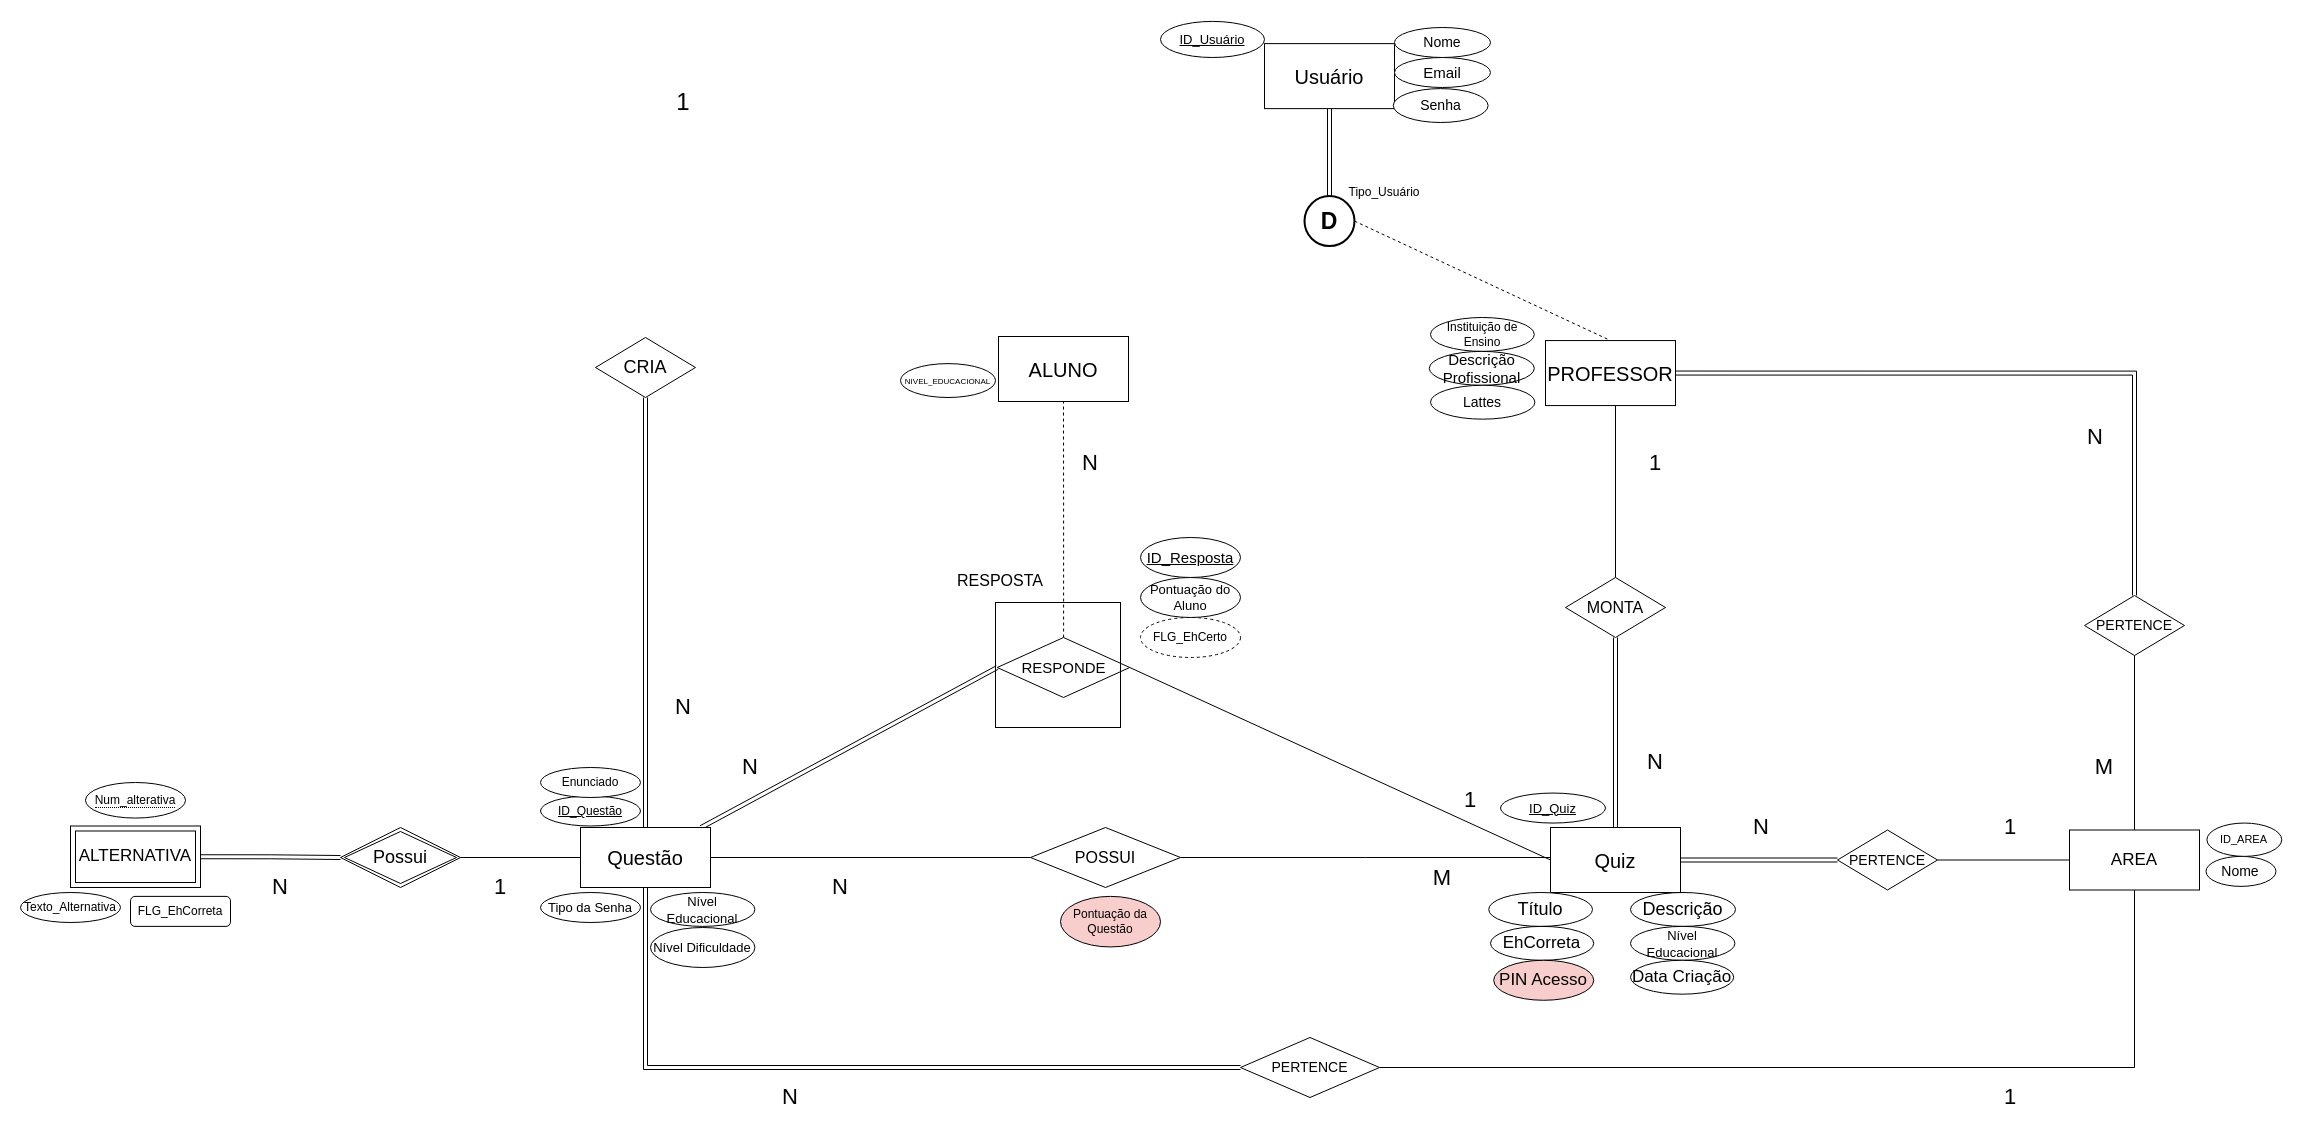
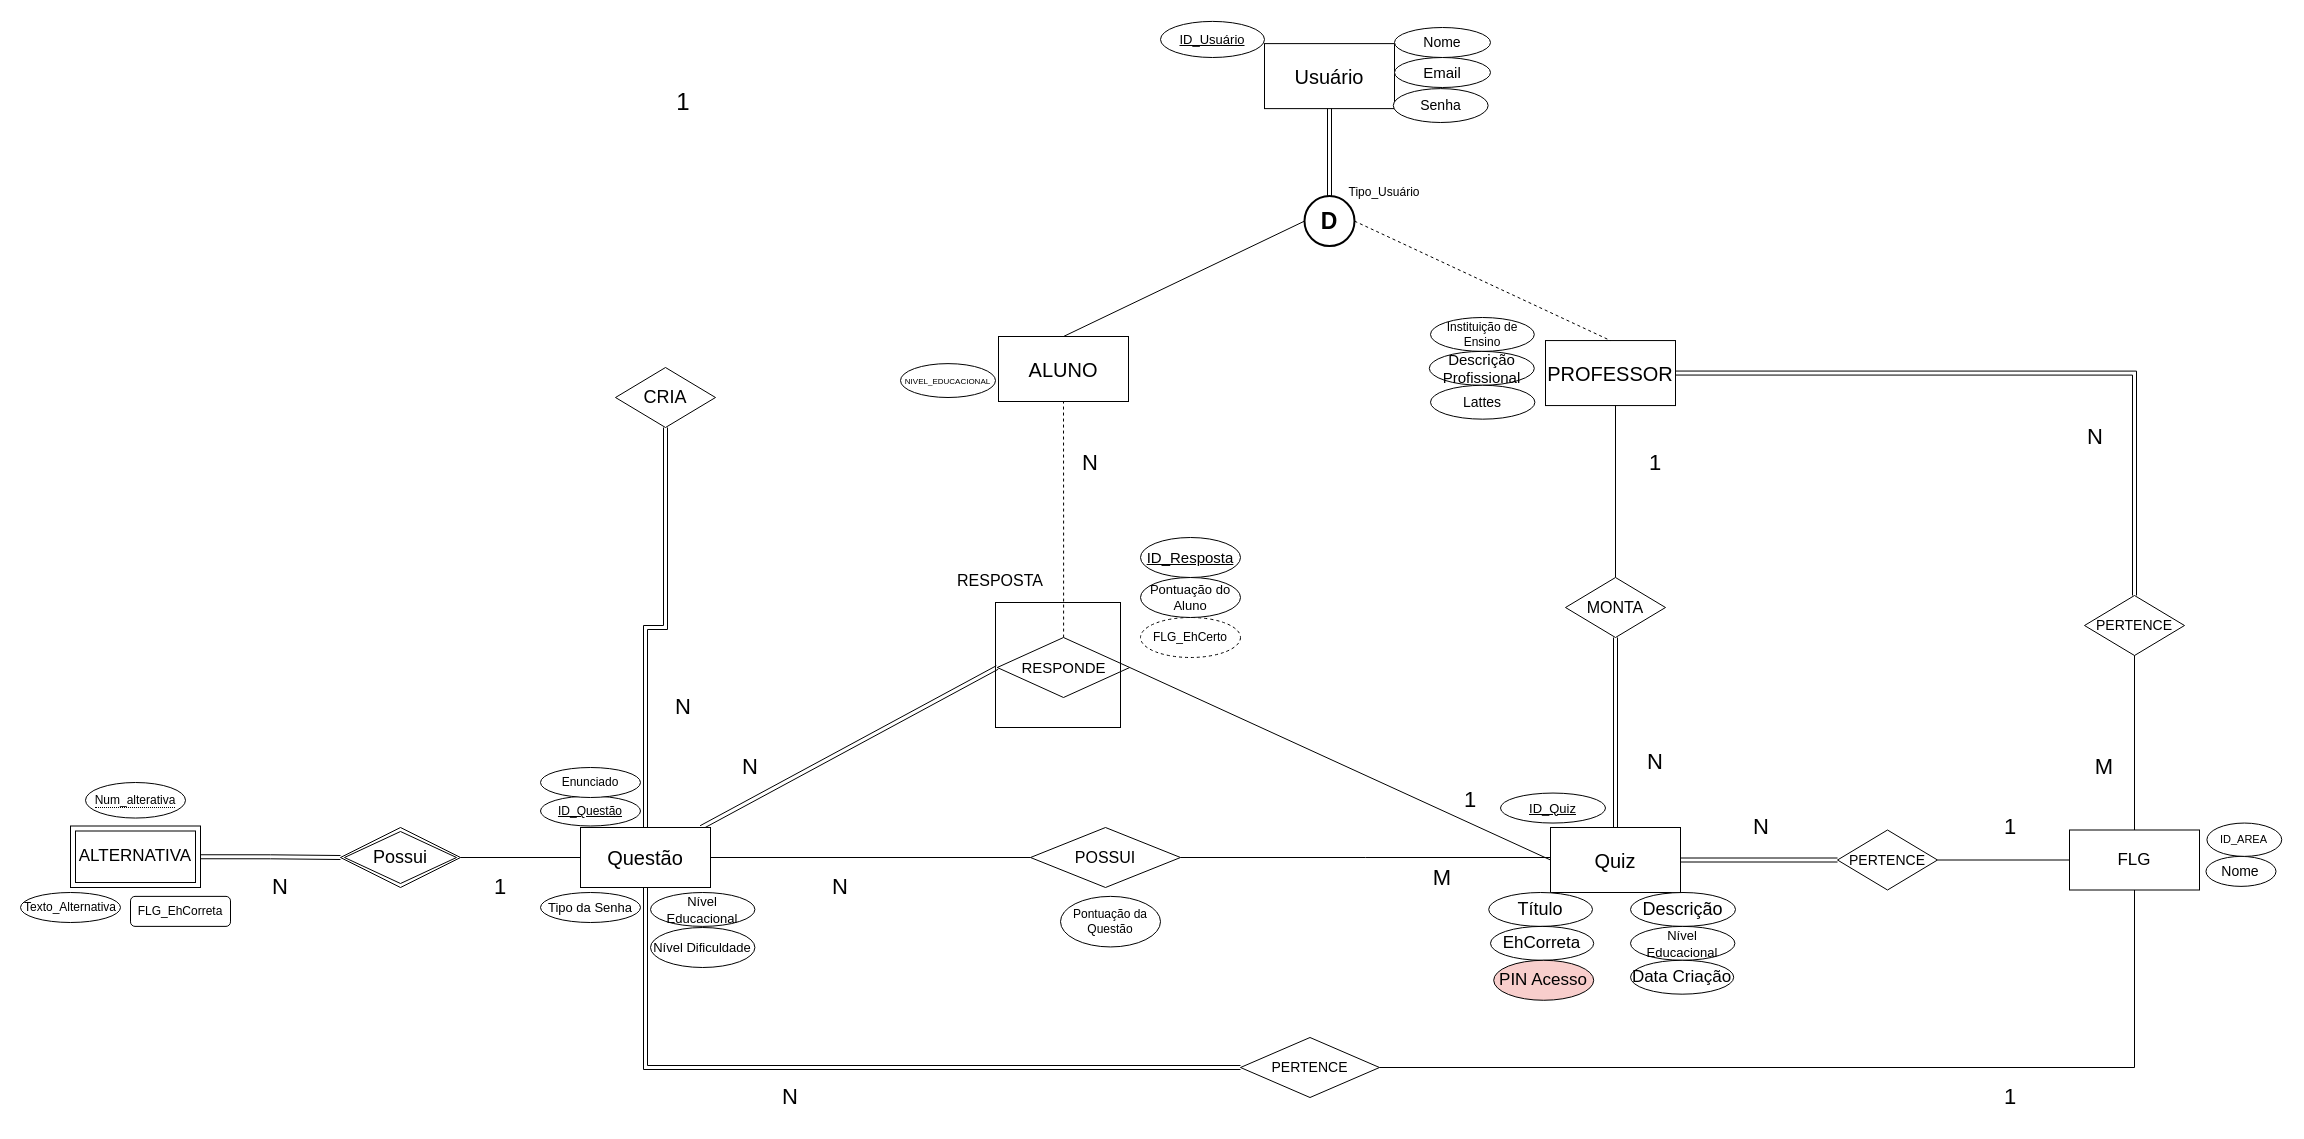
edge "D" -- "ALUNO": added
node "CRIA": moved (646, 368) -> (666, 398)
node "AREA": label "AREA" -> "FLG"
node "Pontuação da Questão": fillcolor #f8cecc -> #ffffff
